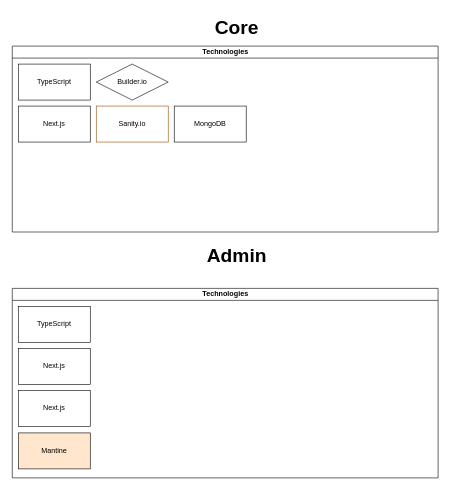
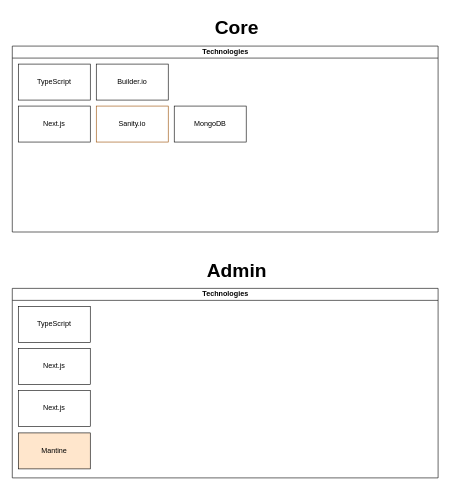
node "Builder.io": shape diamond -> rectangle
node "Admin": moved (237, 255) -> (237, 270)
